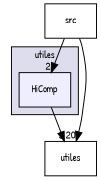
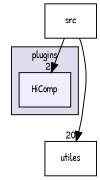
cluster "utiles": label "utiles" -> "plugins"
edge "HiComp" -> "utiles": removed
